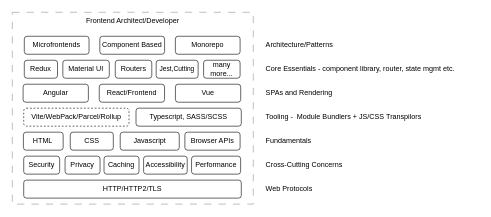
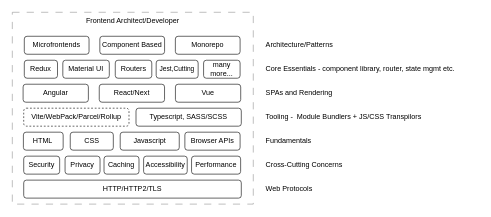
node "React/Frontend": label "React/Frontend" -> "React/Next"
